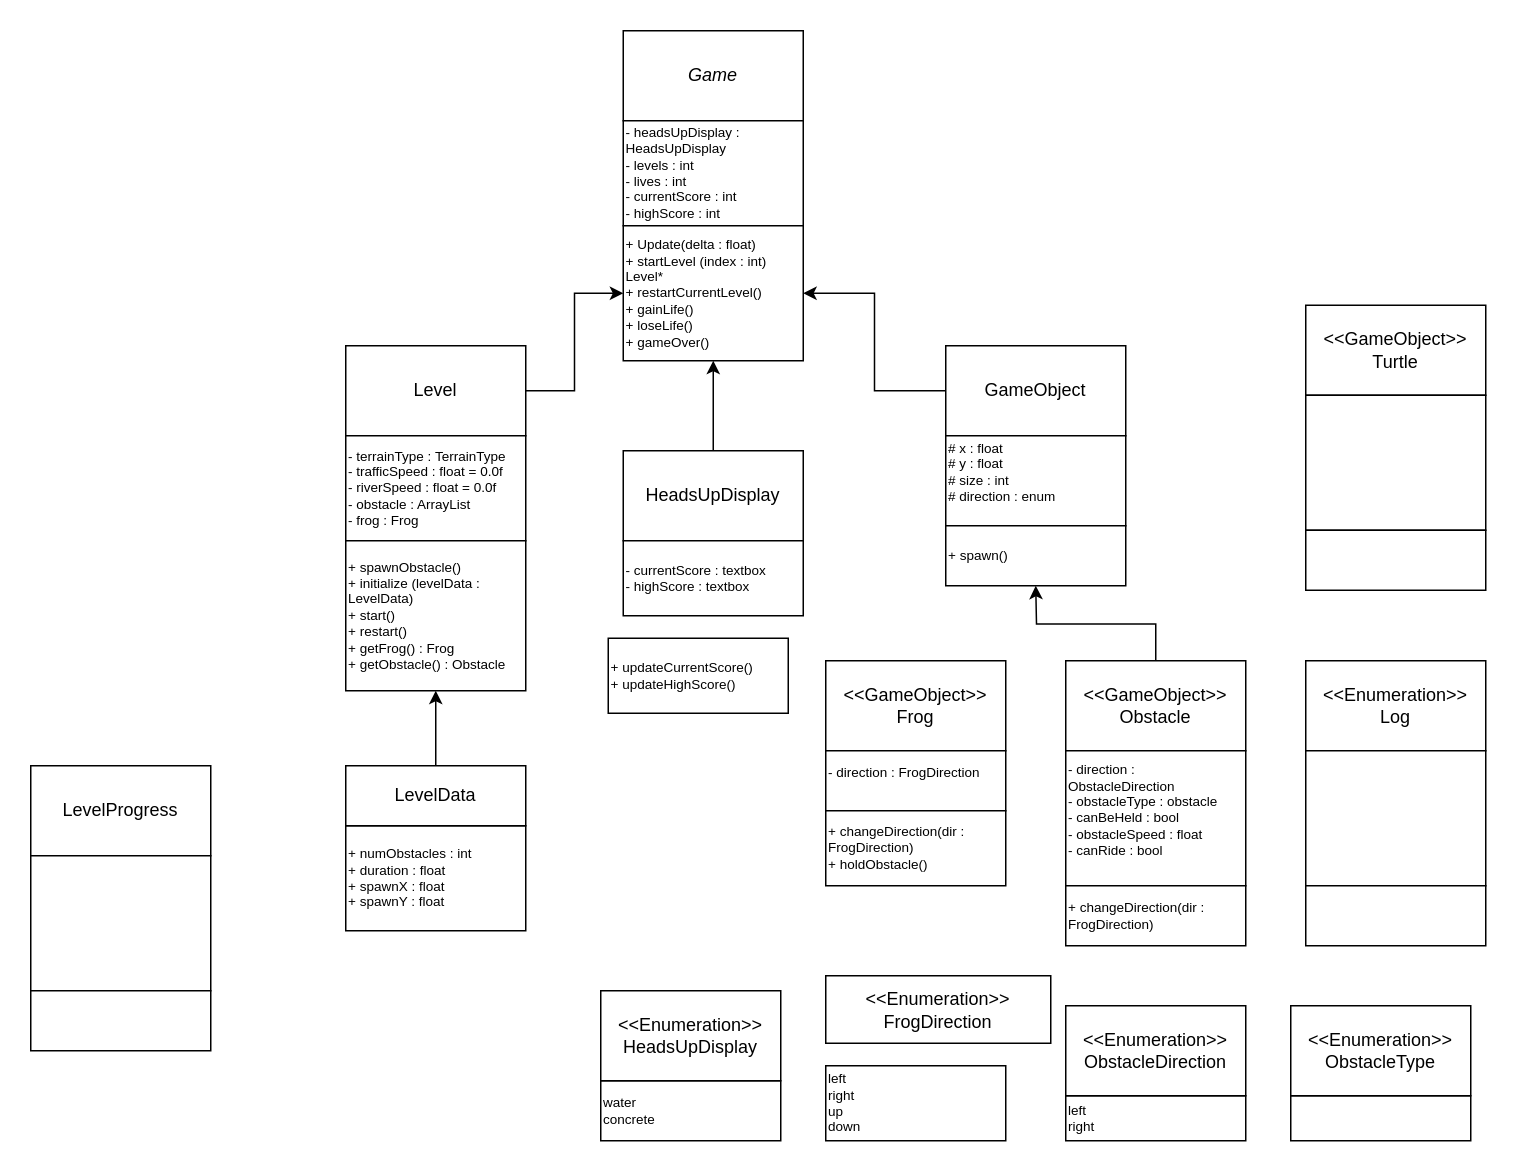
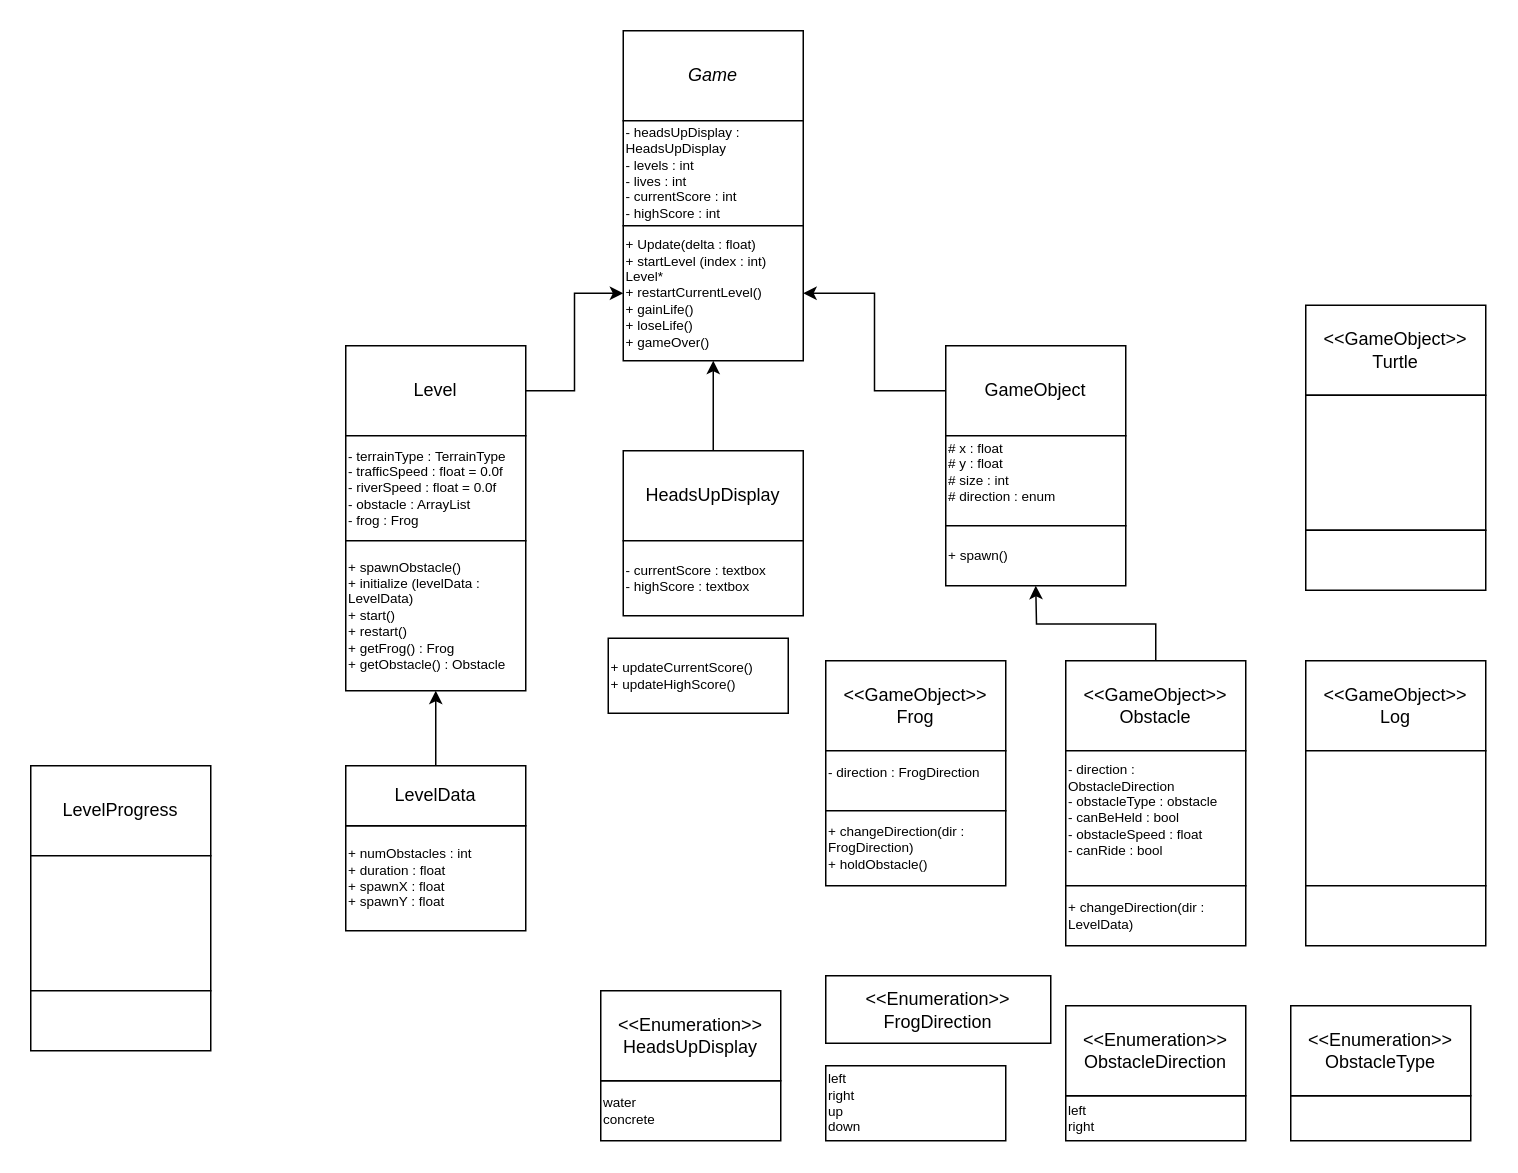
node "<<Enumeration>> Log": label "<<Enumeration>> Log" -> "<<GameObject>> Log"
node "+ changeDirection(dir : FrogDirection)": label "+ changeDirection(dir : FrogDirection)" -> "+ changeDirection(dir : LevelData)"
